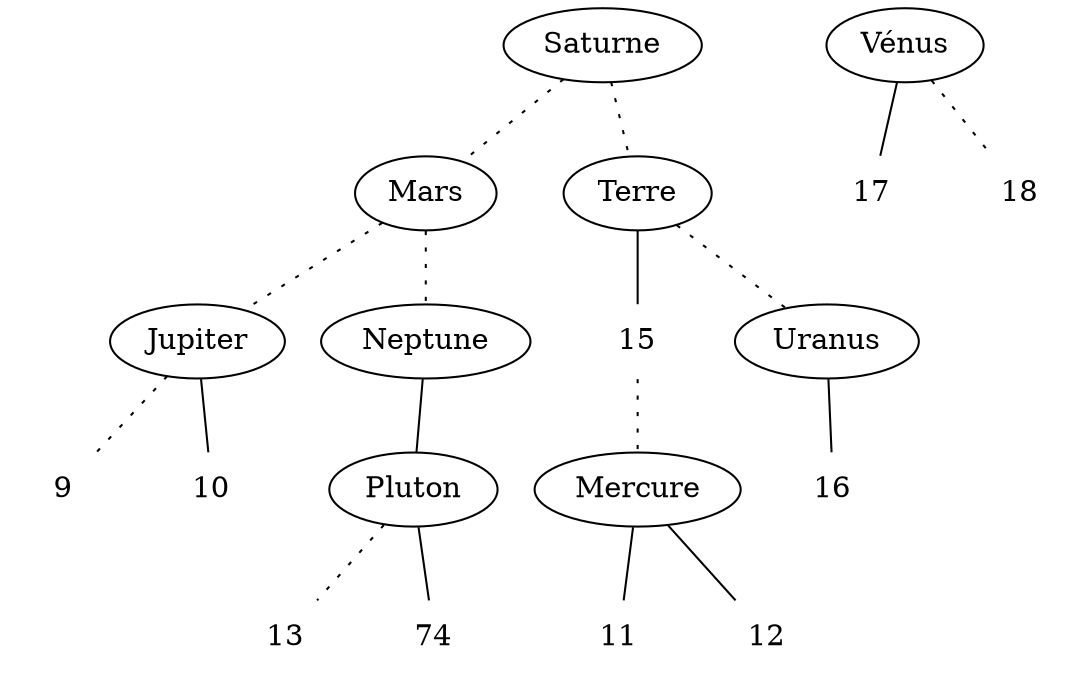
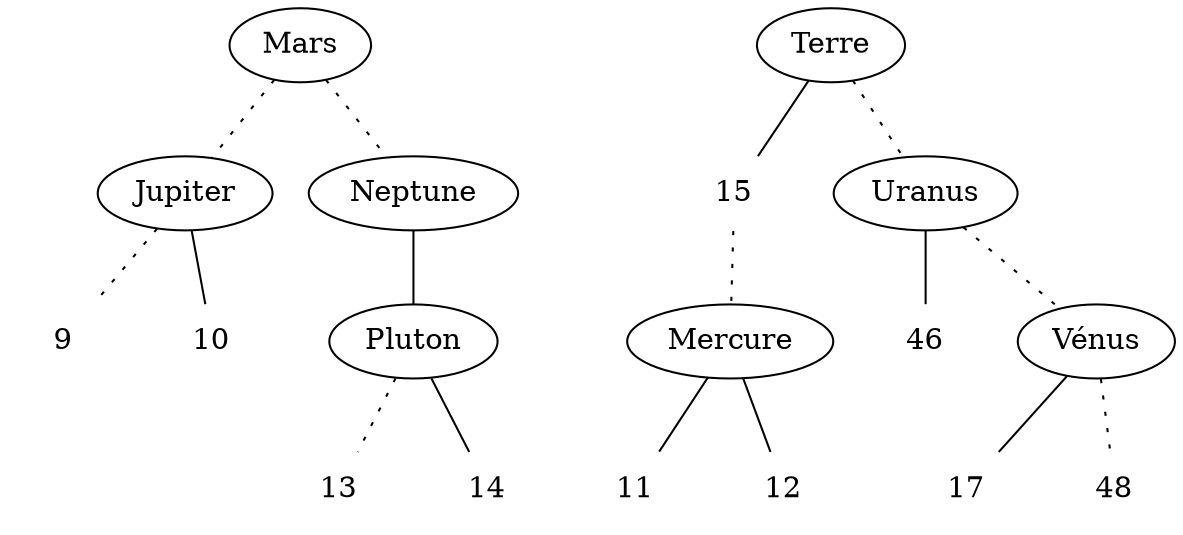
node "Saturne": removed
node "18": label "18" -> "48"
edge "Uranus" -- "Vénus": added
node "16": label "16" -> "46"
node "74": label "74" -> "14"
